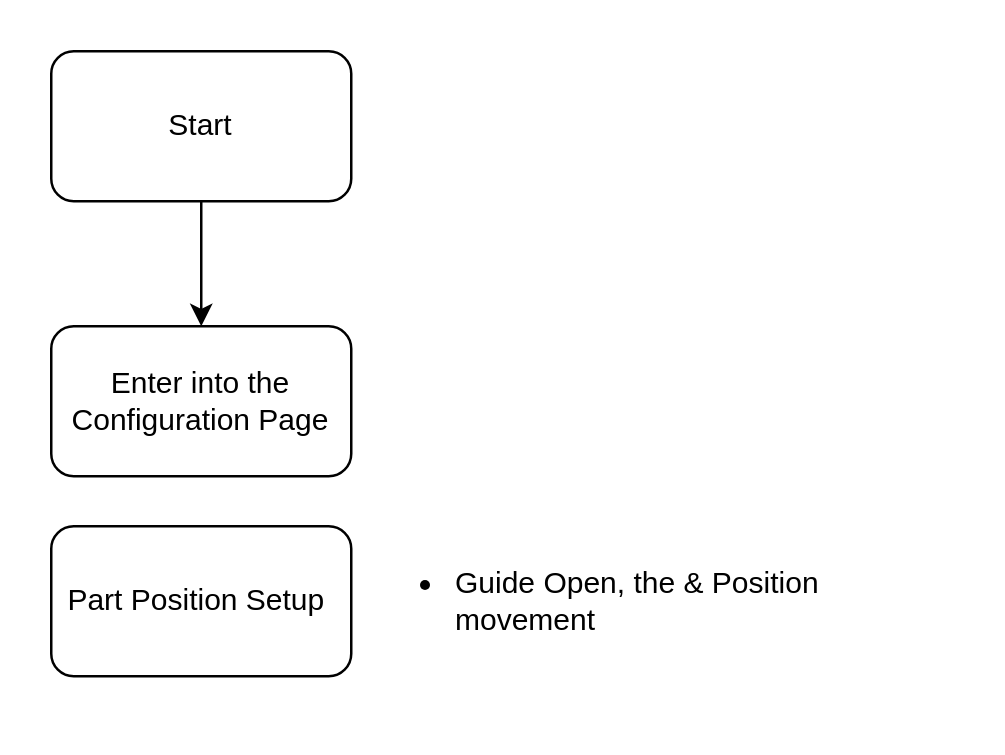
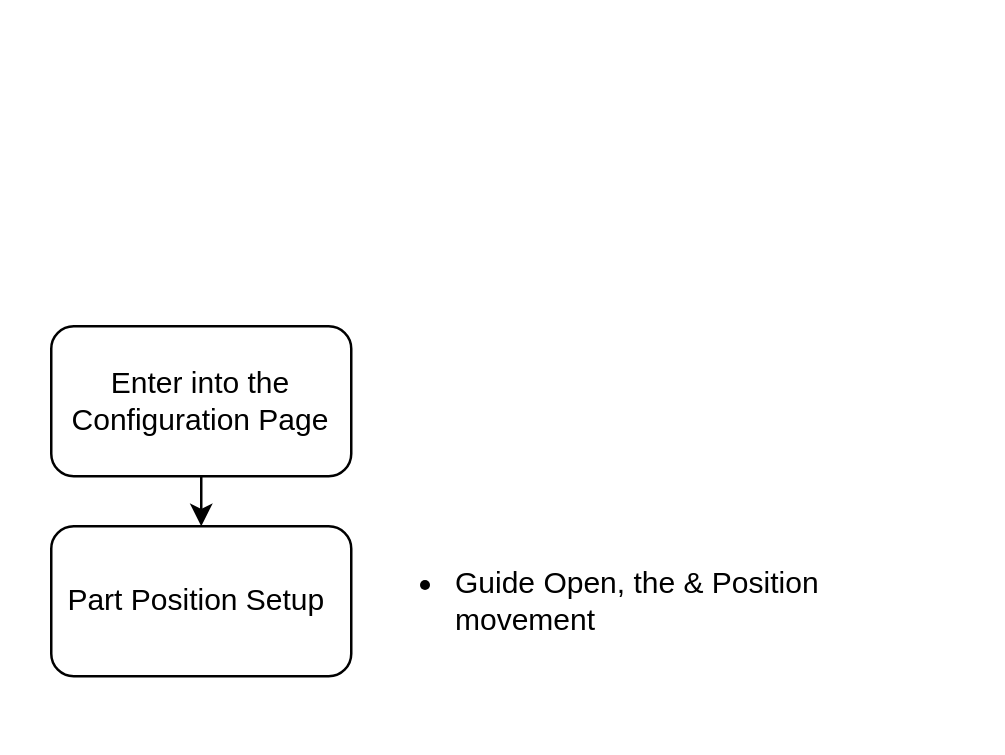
node "Start": removed
edge "Start" -> "Enter into the Configuration Page": removed
edge "Enter into the Configuration Page" -> "Part Position Setup": added
